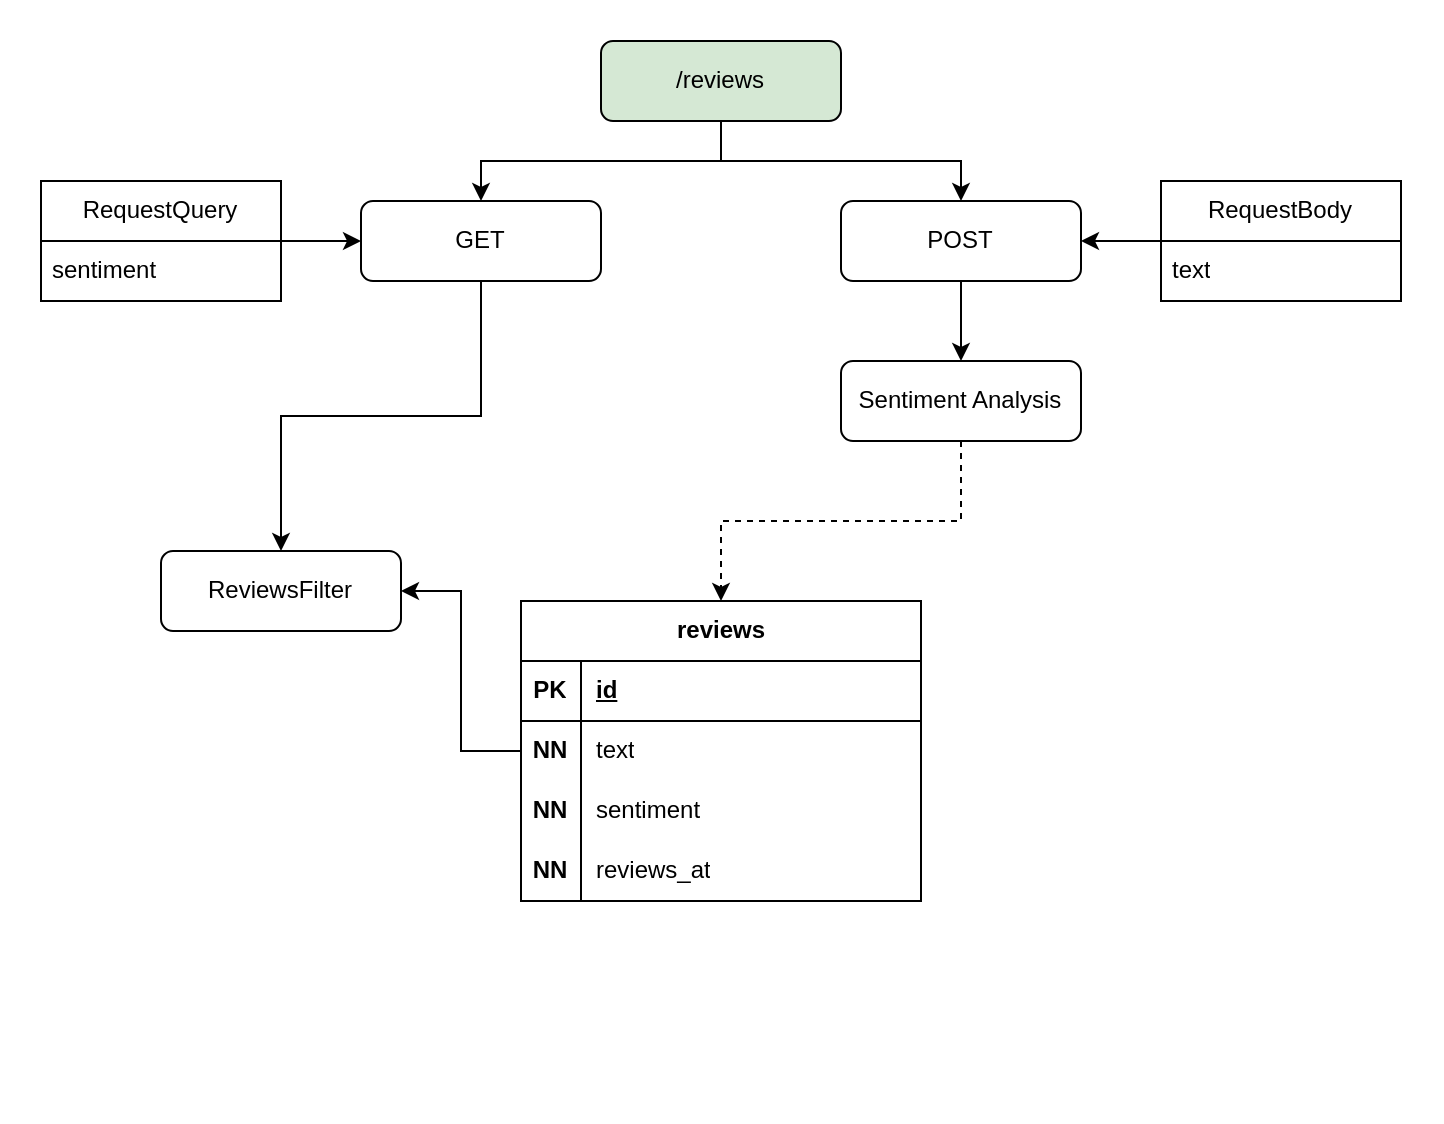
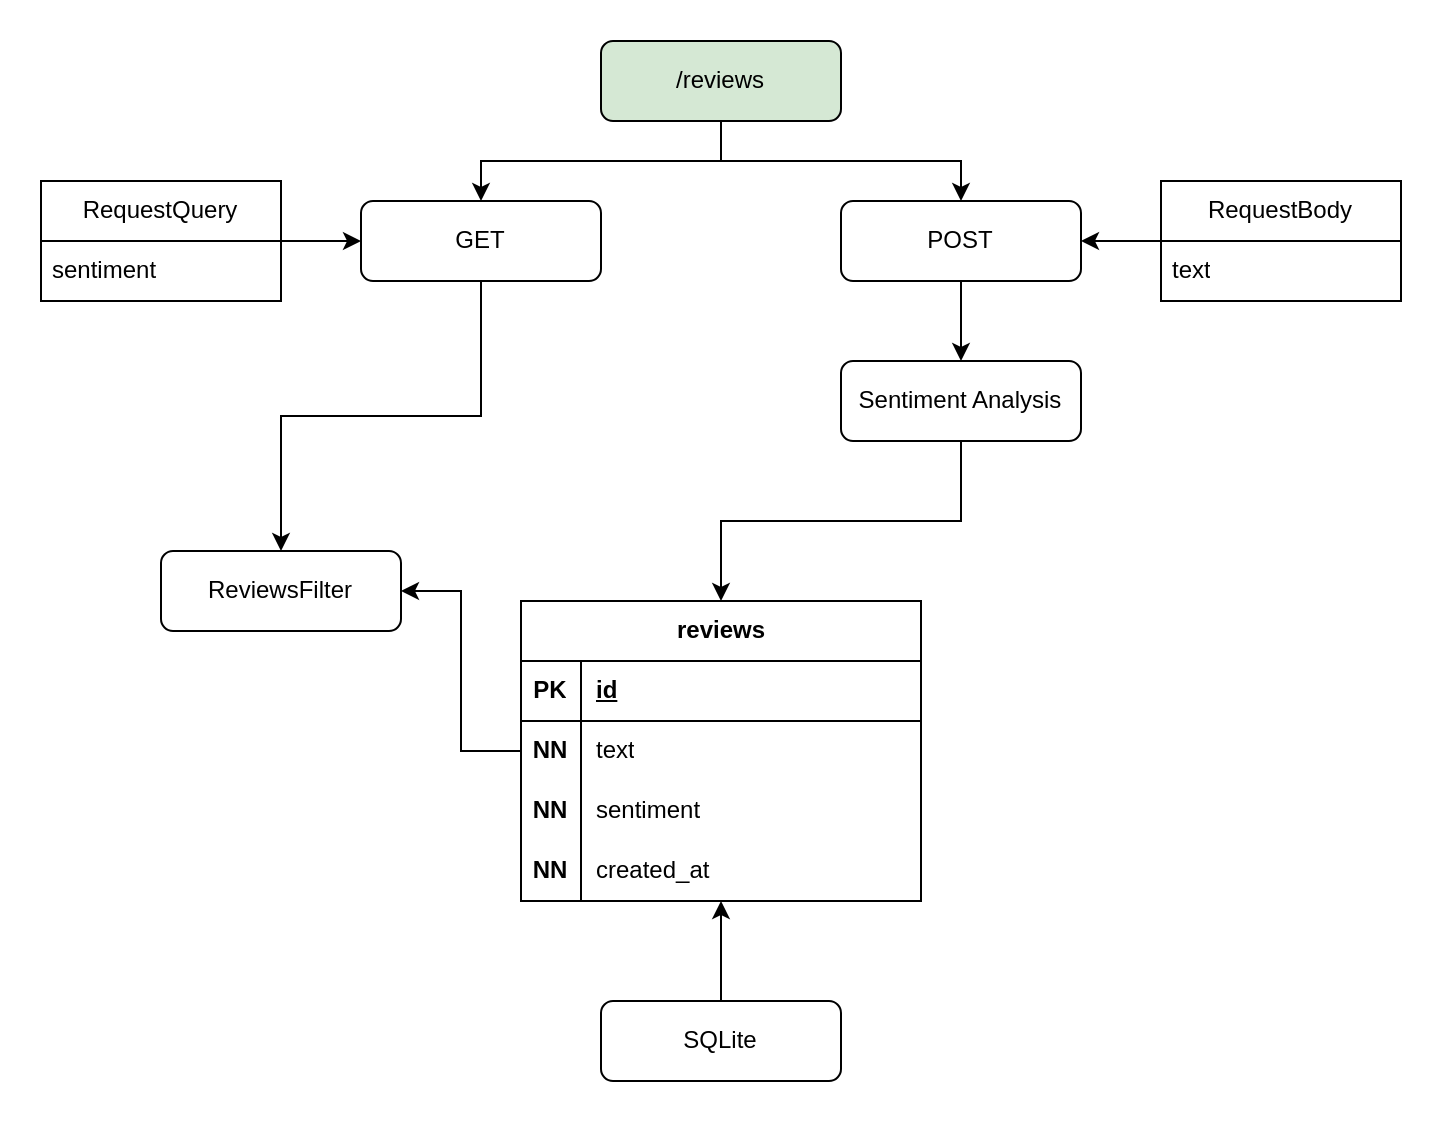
edge "Sentiment Analysis" -> "reviews": style dashed -> solid
node "reviews_at": label "reviews_at" -> "created_at"
edge "SQLite" -> "reviews": added
node "SQLite": added
